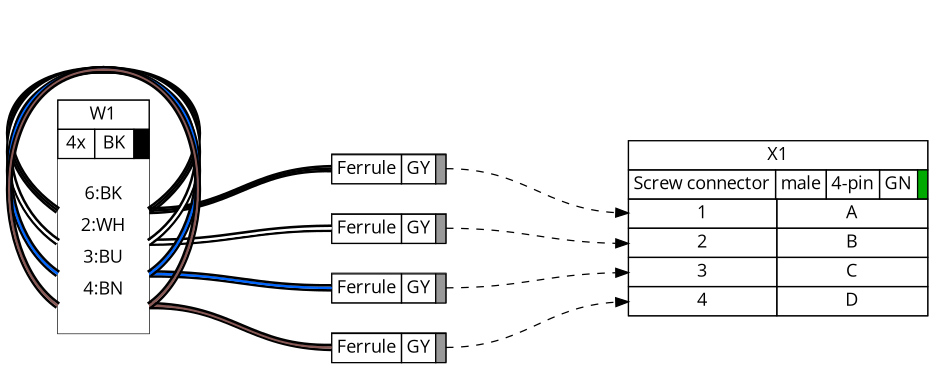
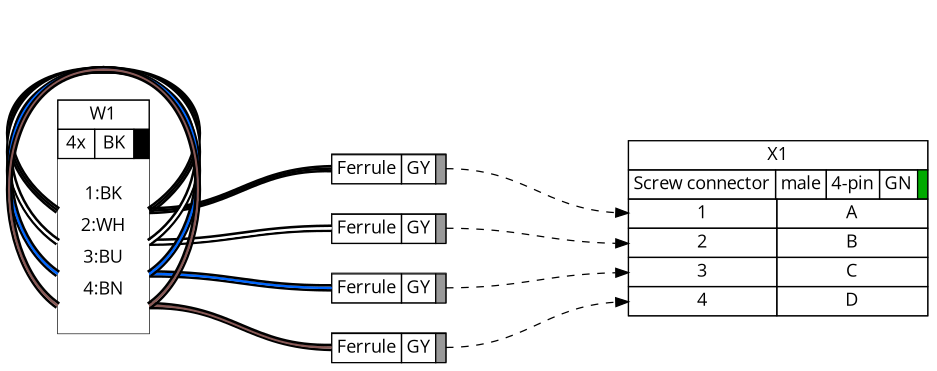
node "W1": text "6:BK" -> "1:BK"
